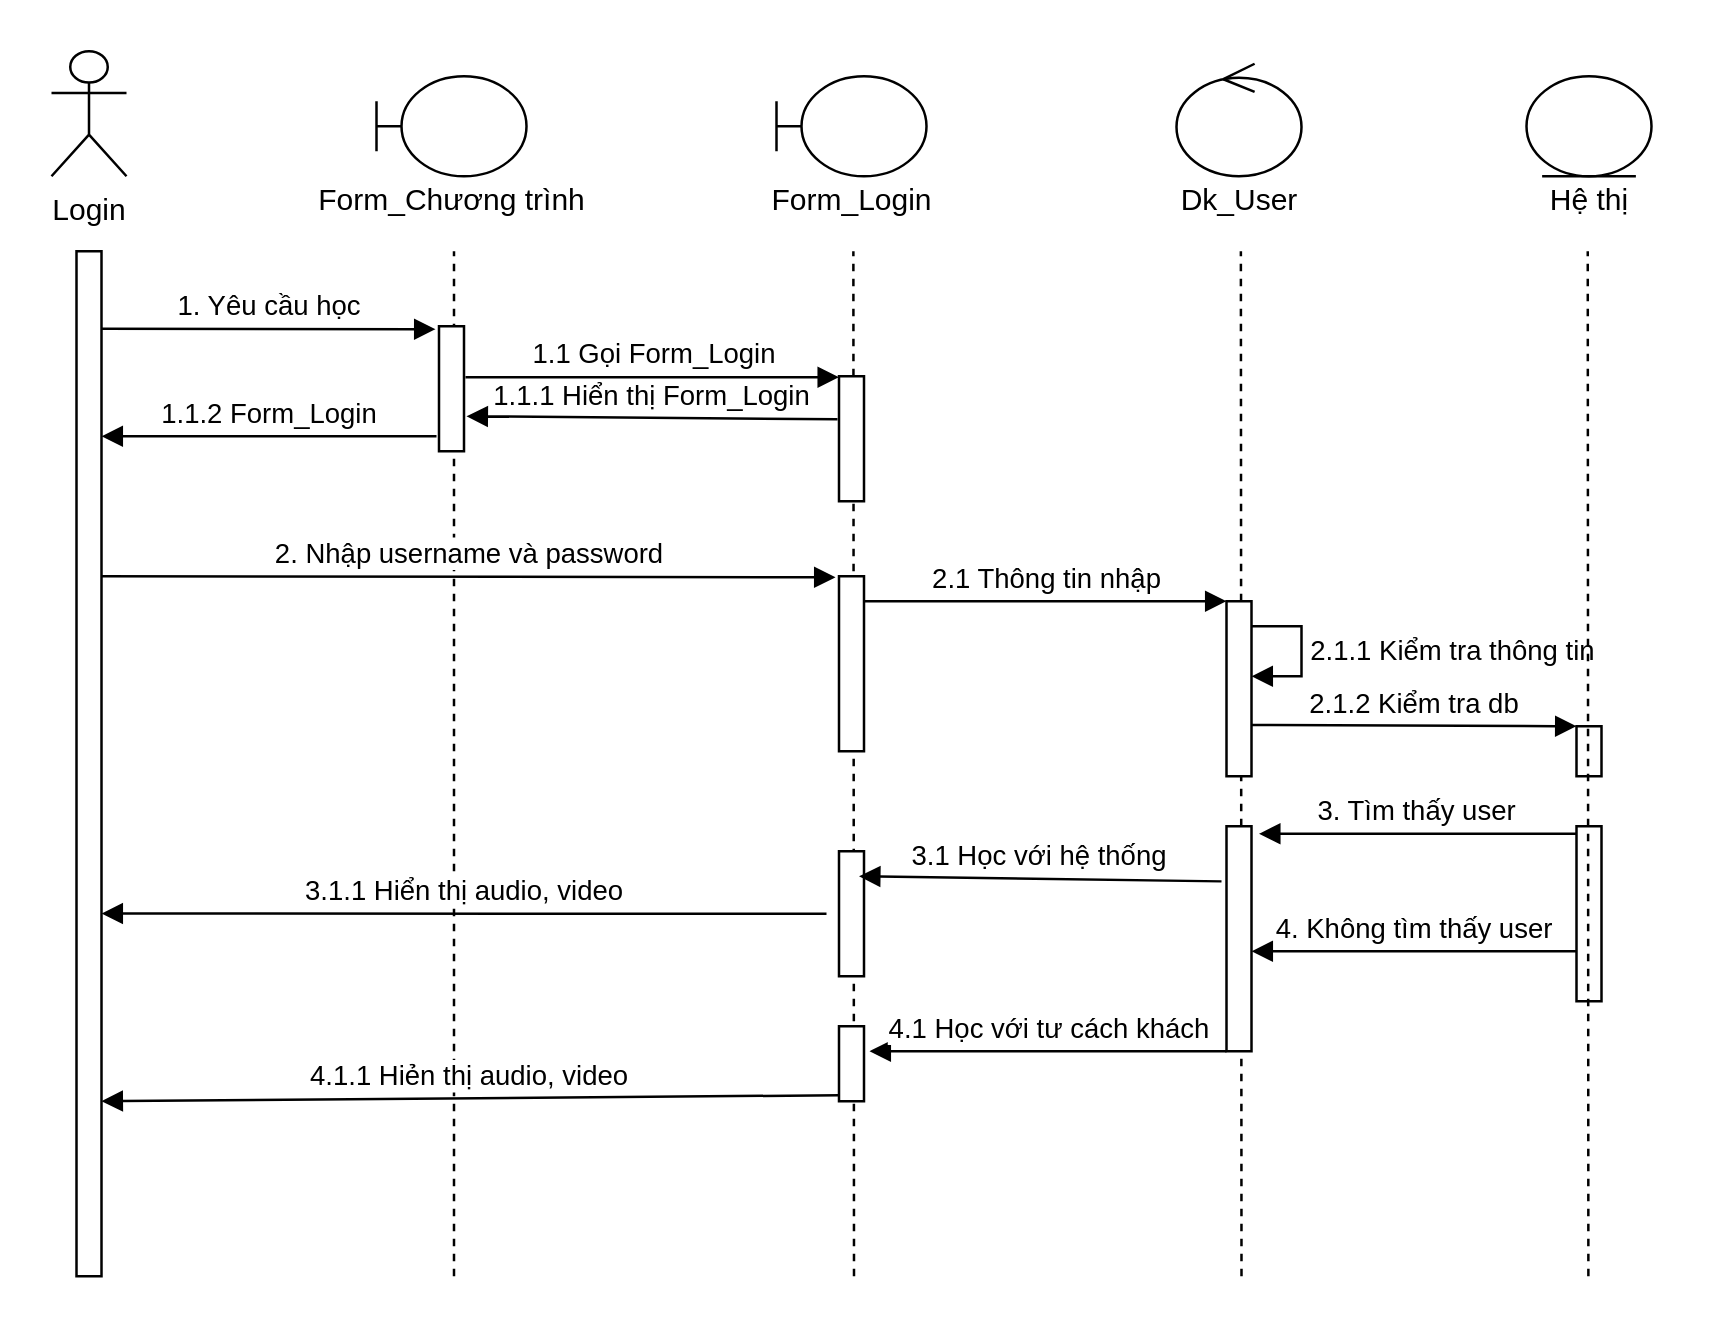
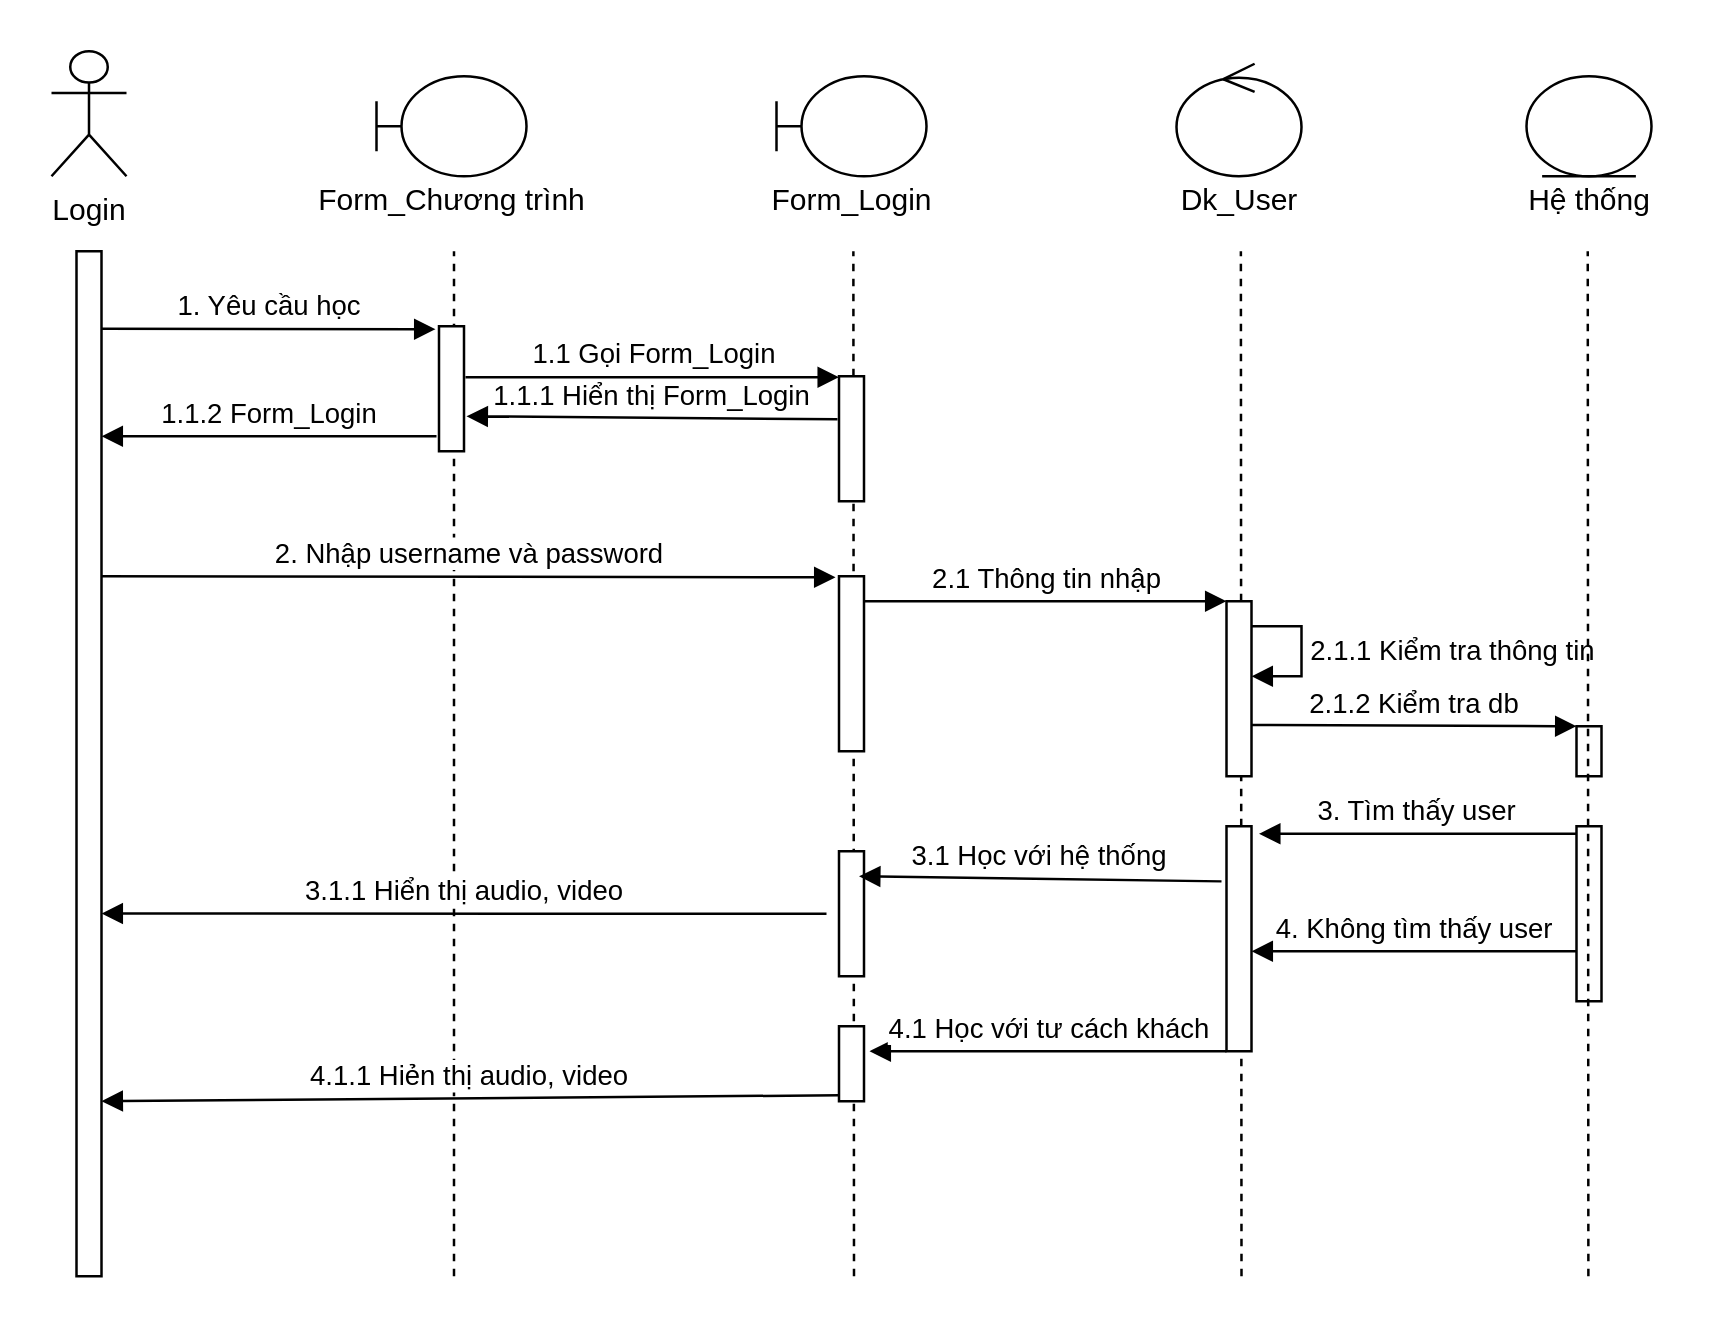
node "Hệ thị": label "Hệ thị" -> "Hệ thống"
